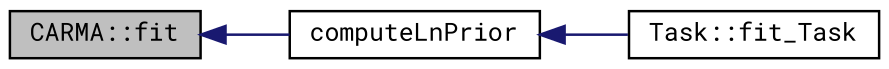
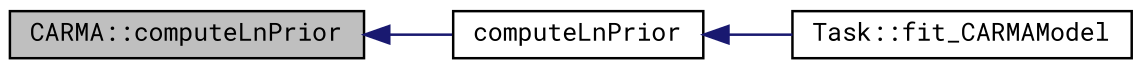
node "CARMA::fit": label "CARMA::fit" -> "CARMA::computeLnPrior"
node "Task::fit_Task": label "Task::fit_Task" -> "Task::fit_CARMAModel"
